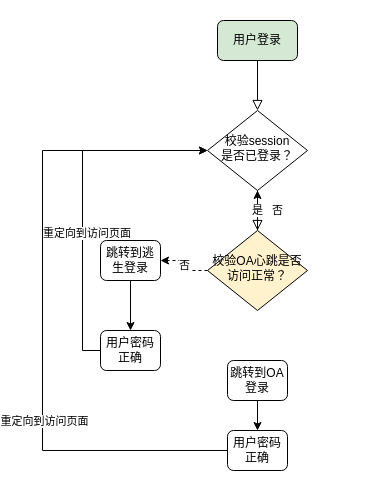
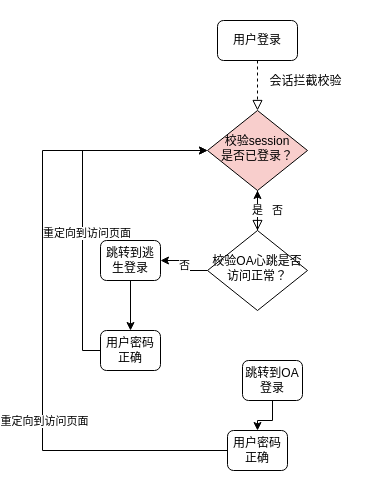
node "用户登录": fillcolor #d5e8d4 -> #ffffff
edge "用户登录" -> "校验session 是否已登录？": style solid -> dashed
node "会话拦截校验": added
node "校验session 是否已登录？": fillcolor #ffffff -> #f8cecc
edge "校验OA心跳是否访问正常？" -> "跳转到逃生登录": style dashed -> solid
node "校验OA心跳是否访问正常？": fillcolor #fff2cc -> #ffffff
node "跳转到OA登录": moved (258, 381) -> (273, 381)
